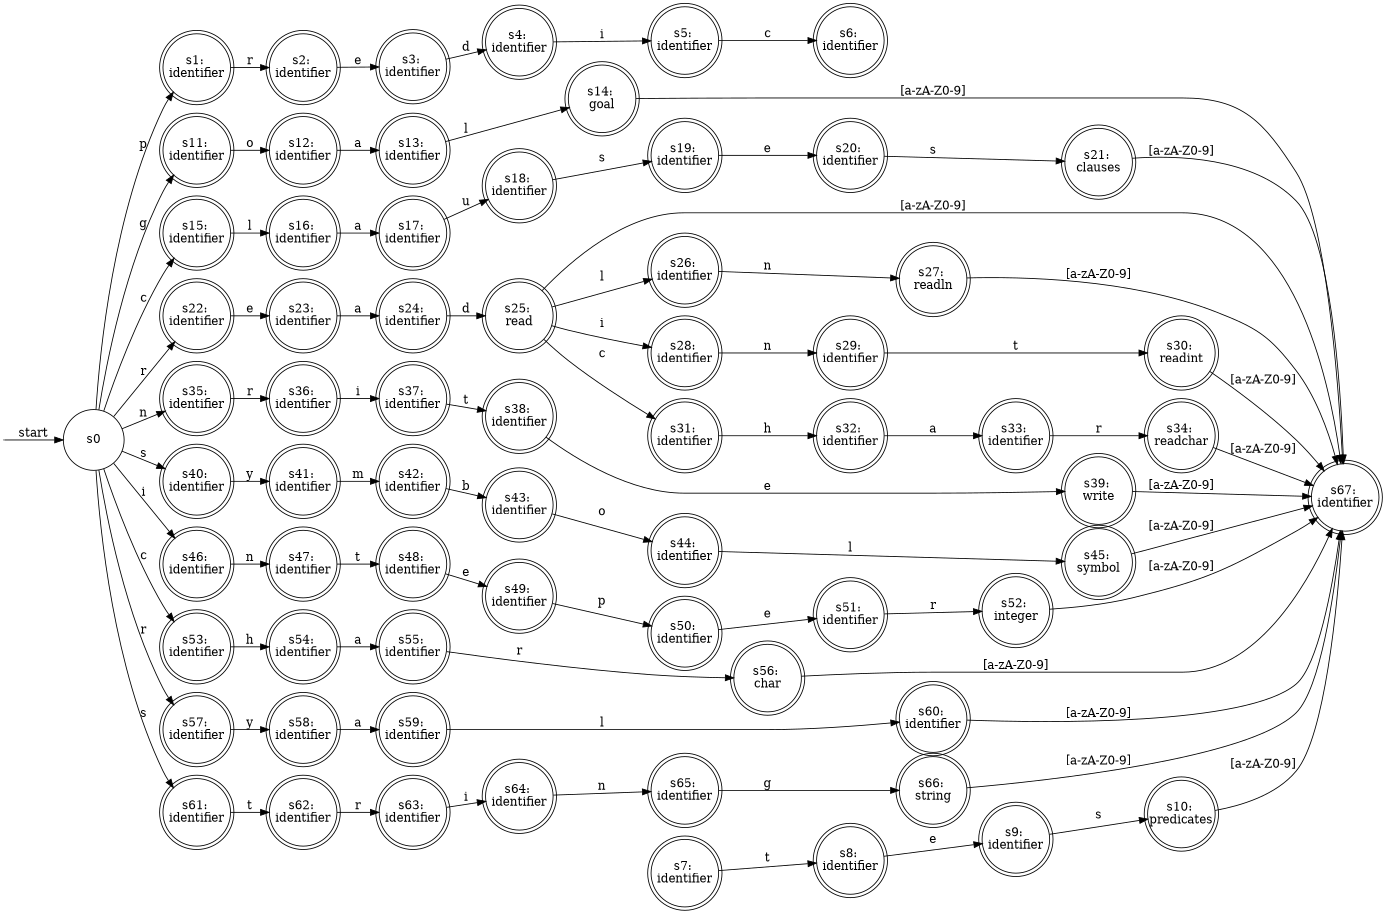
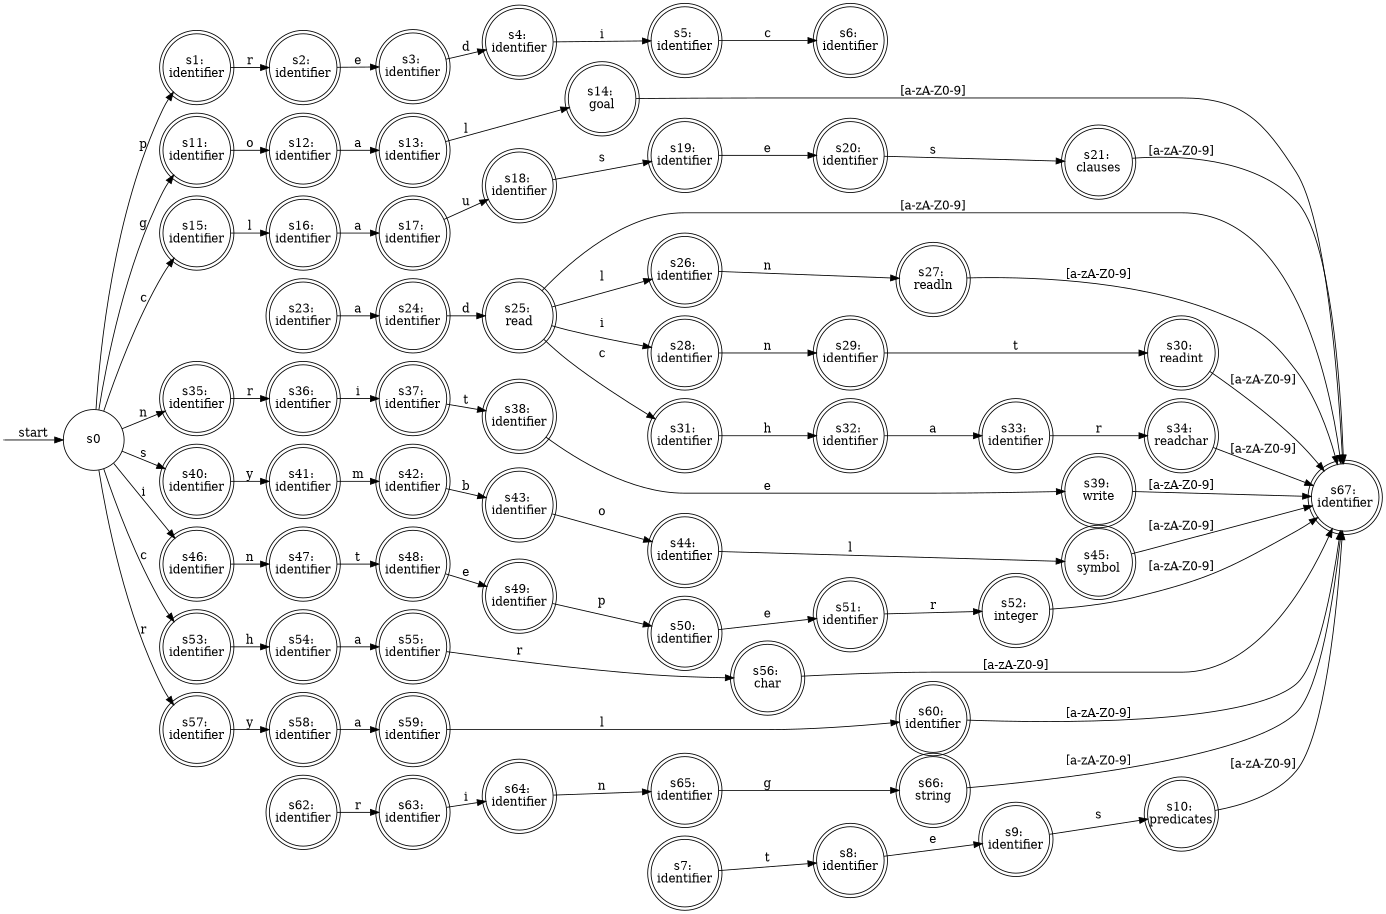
node "s22: identifier": removed
node "s61: identifier": removed
